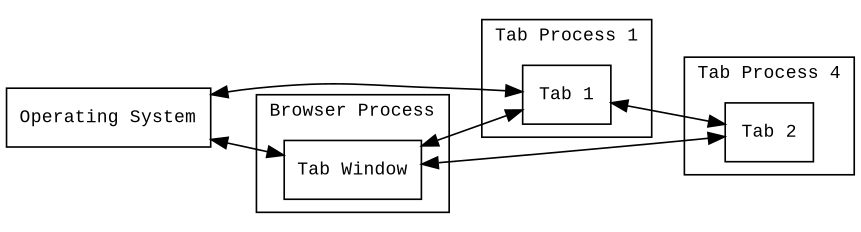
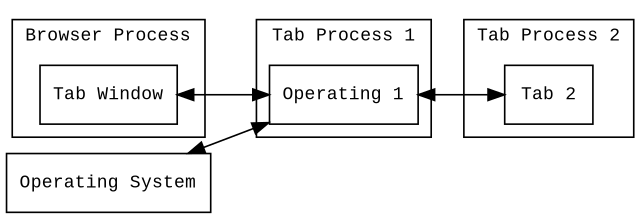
cluster "Tab Process 4": label "Tab Process 4" -> "Tab Process 2"
node "Tab 1": label "Tab 1" -> "Operating 1"
edge "Operating System" -- "Tab Window": removed
edge "Tab 2" -- "Tab Window": removed
